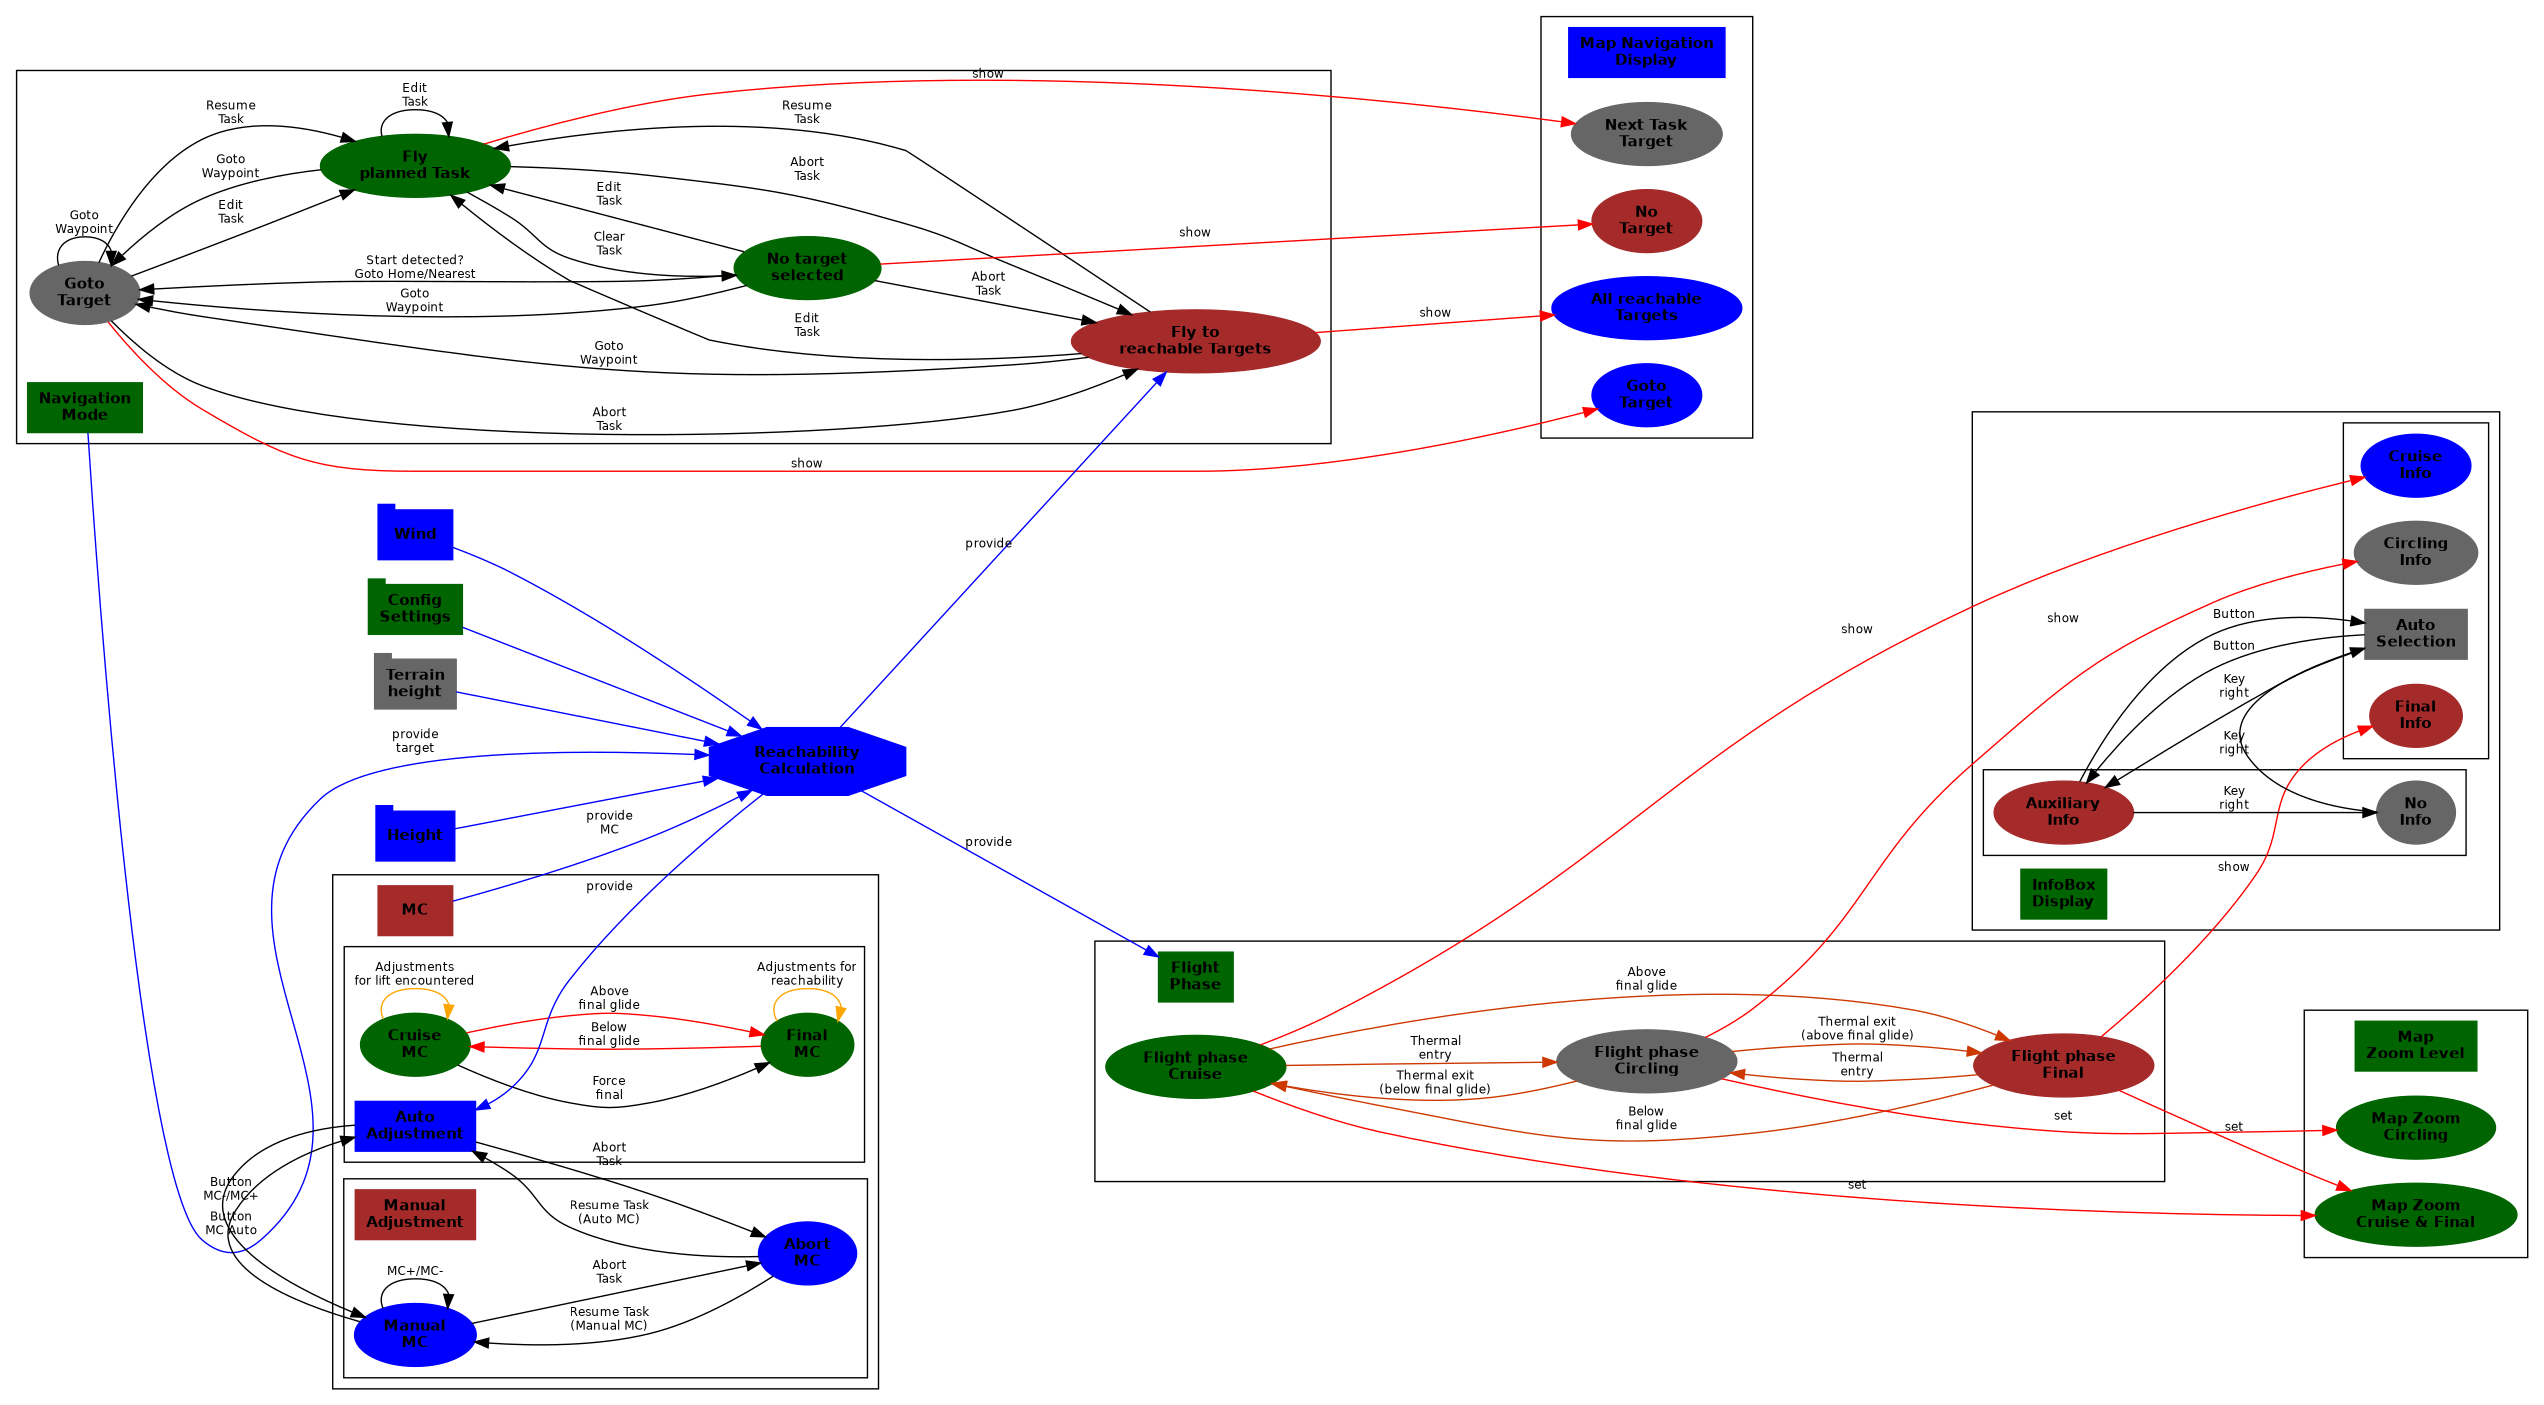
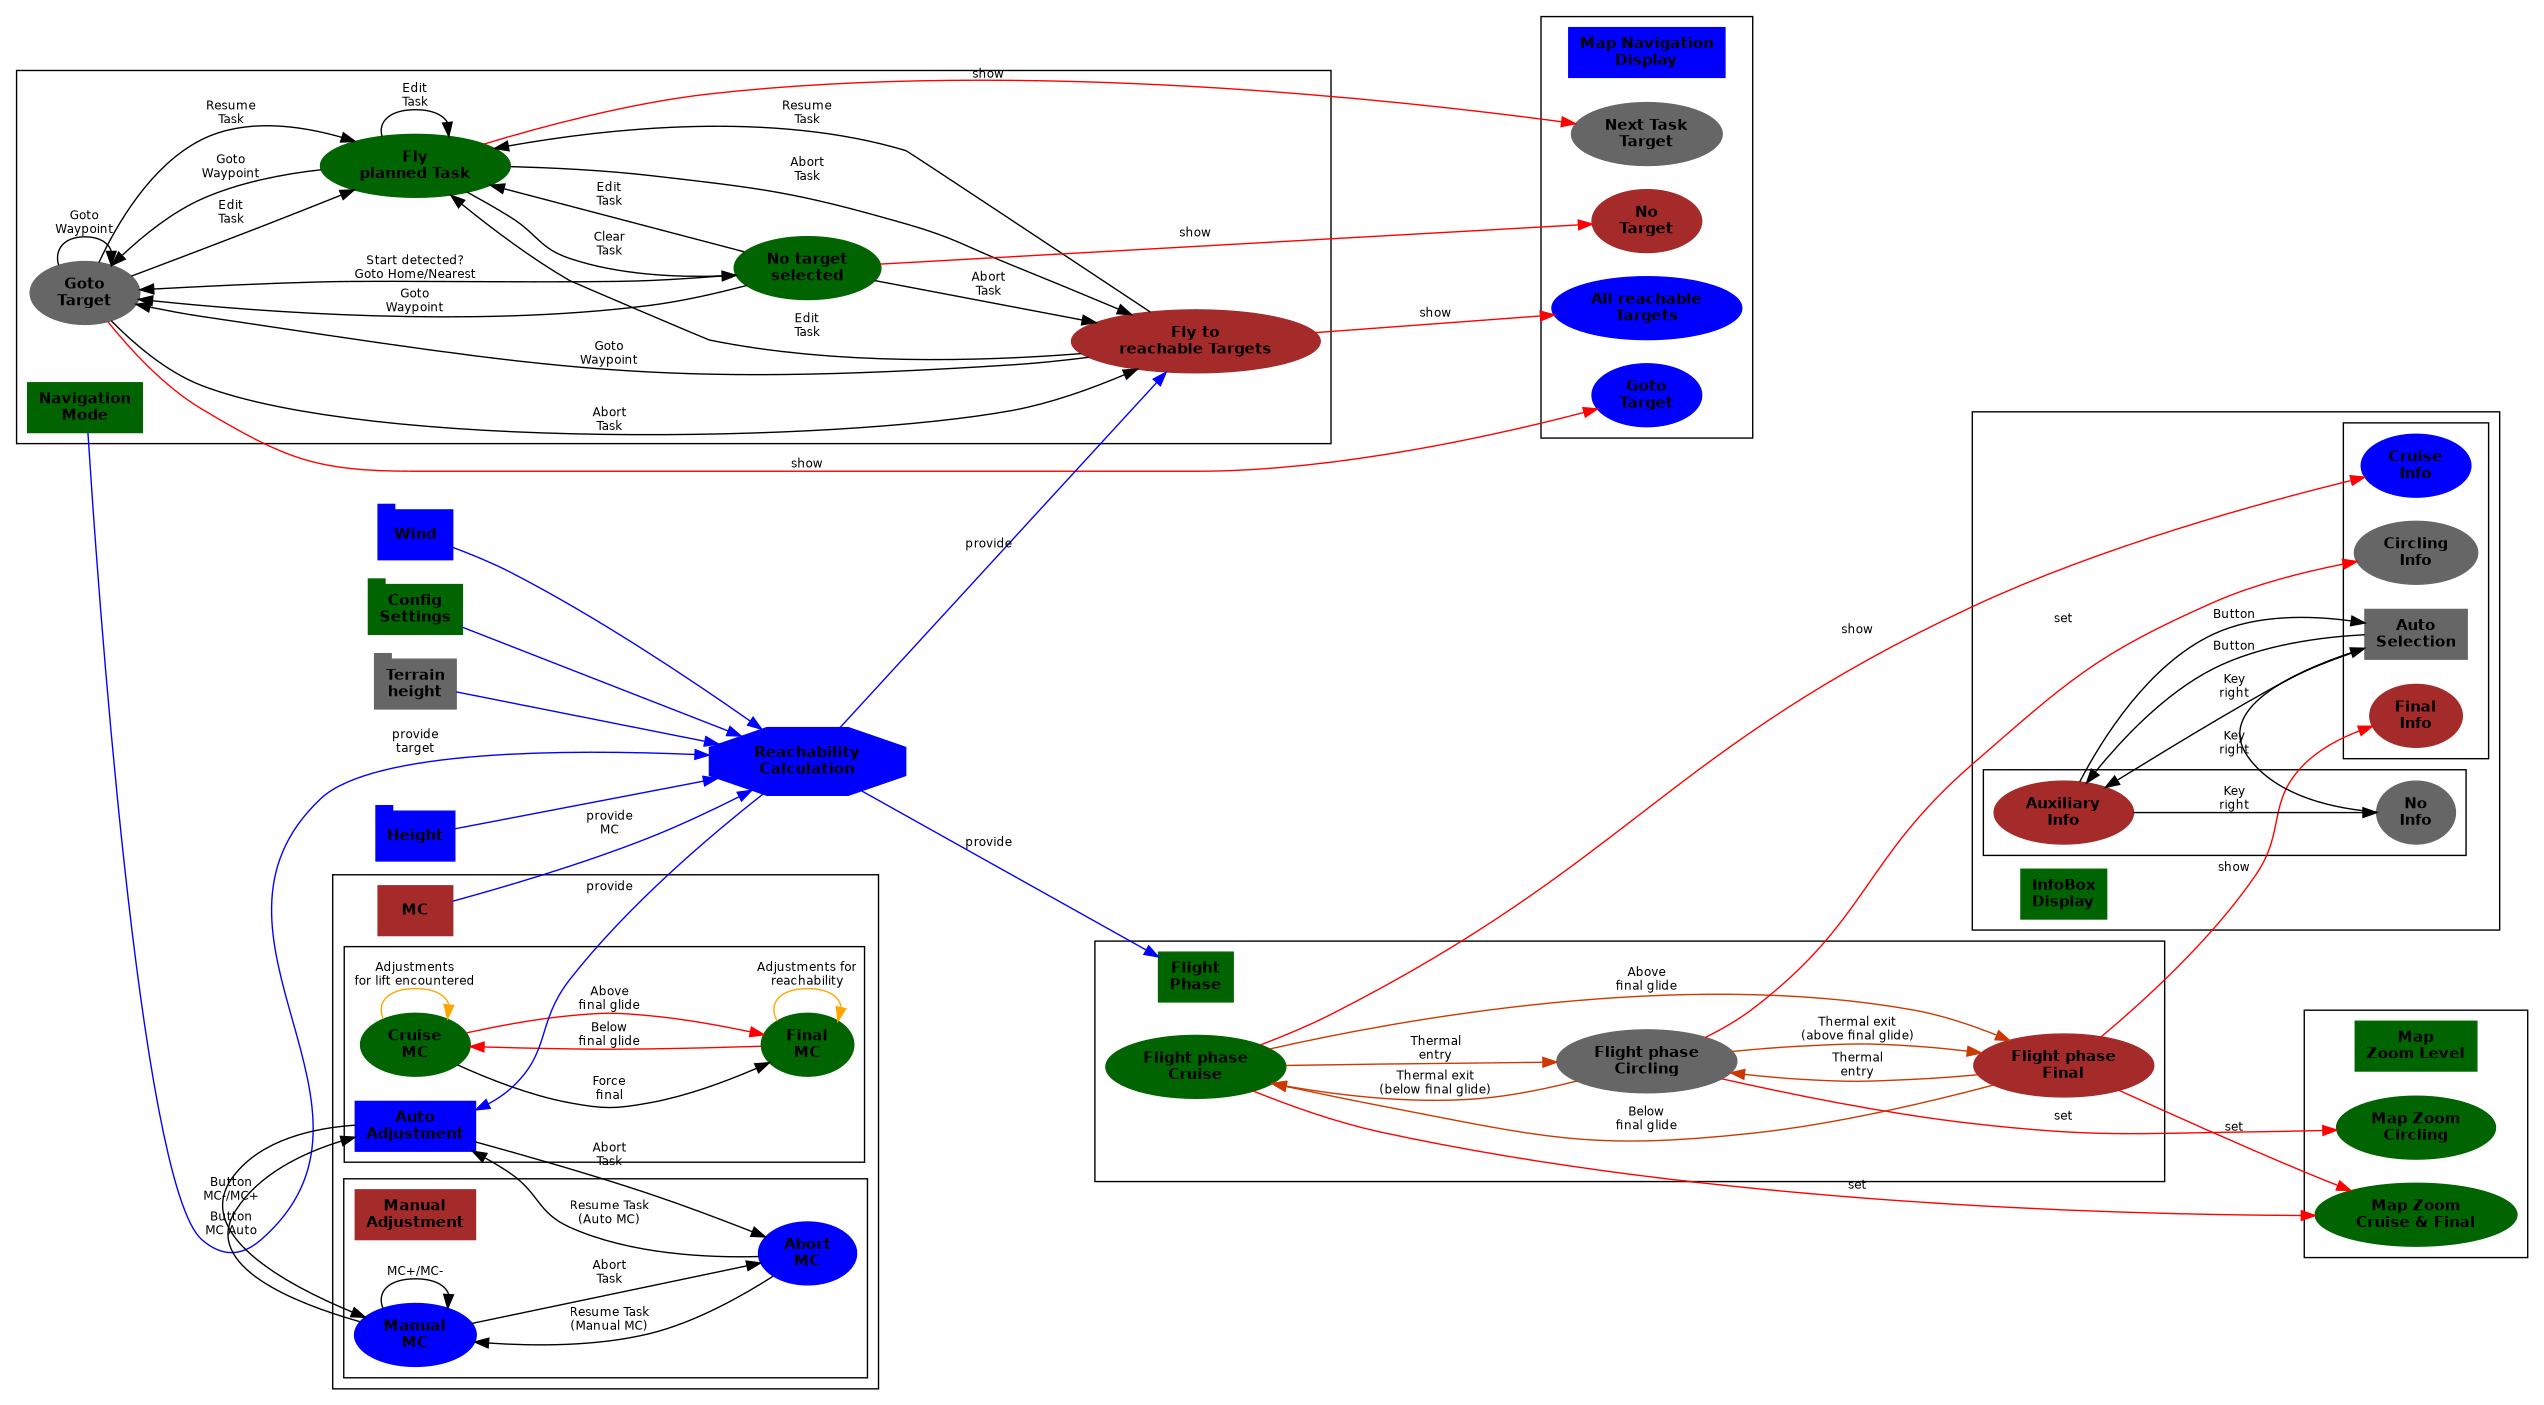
edge "Flight phase Circling" -> "Circling Info": label "show" -> "set"
